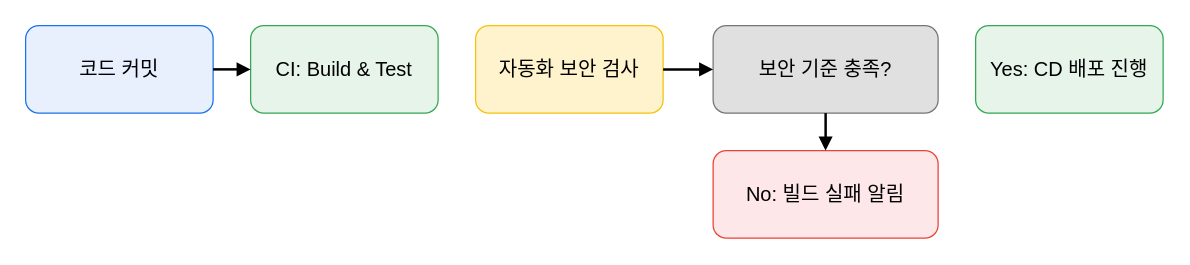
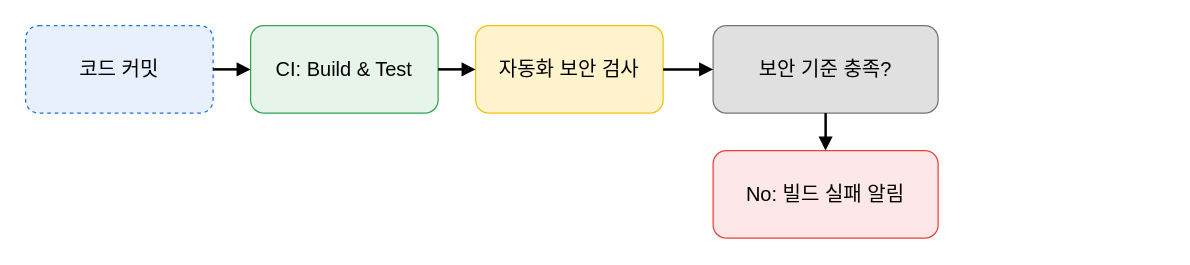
node "코드 커밋": style solid -> dashed
edge "CI: Build & Test" -> "자동화 보안 검사": added
node "Yes: CD 배포 진행": removed
